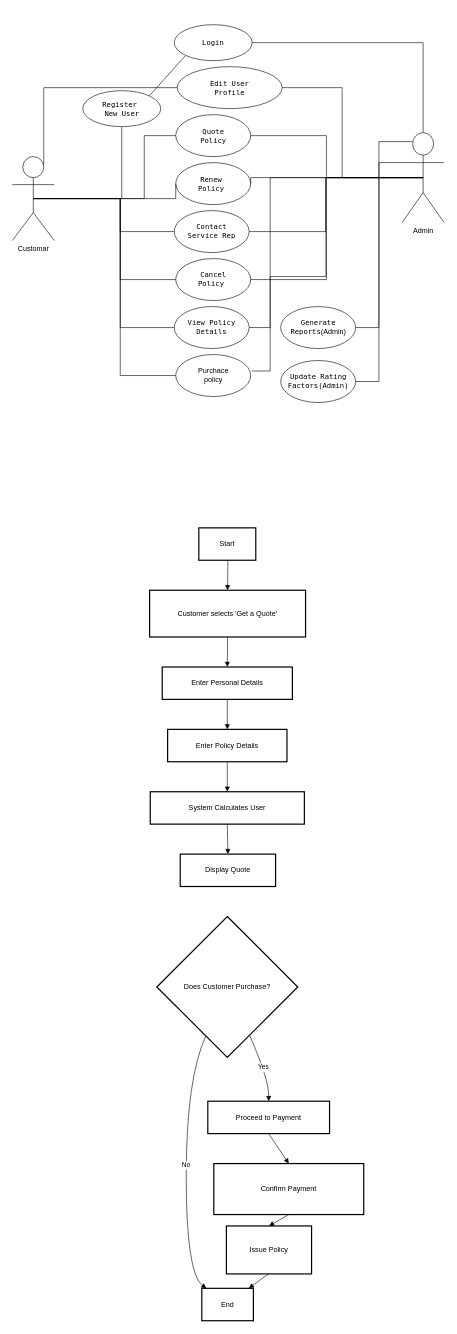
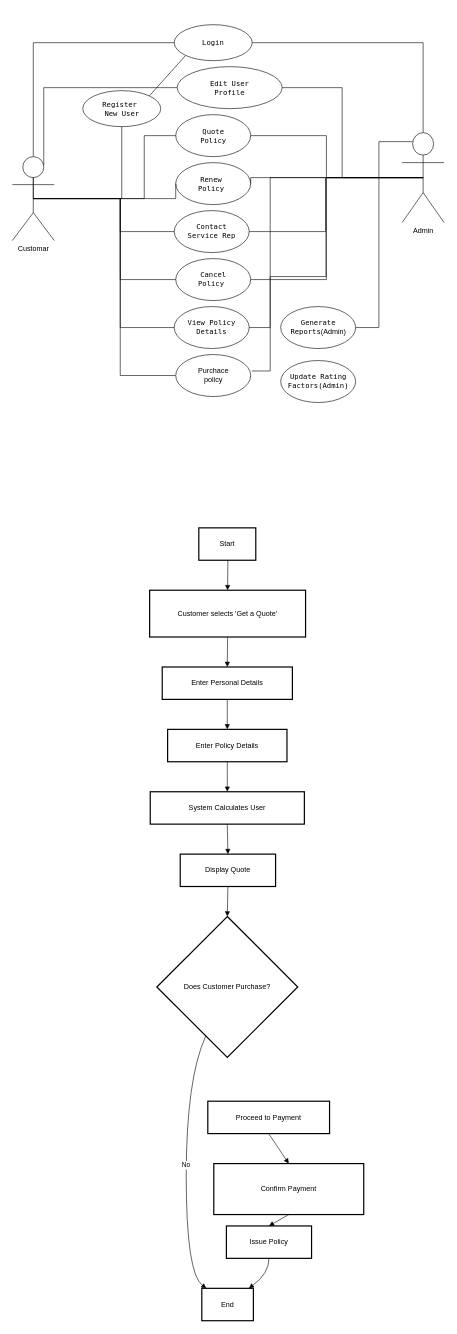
edge "Login" -- "Customar": added
edge "Admin" -- "Update Rating Factors(Admin)": removed
edge "Display Quote" -> "Does Customer Purchase?": added
edge "Does Customer Purchase?" -> "Proceed to Payment": removed, label "Yes"
node "Issue Policy": size 85x48 -> 85x32
